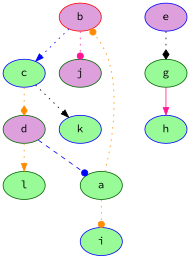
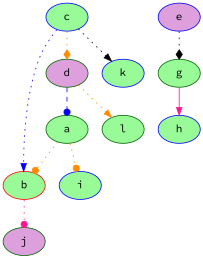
node "b": fillcolor plum -> palegreen
edge "b" -> "c": reversed
